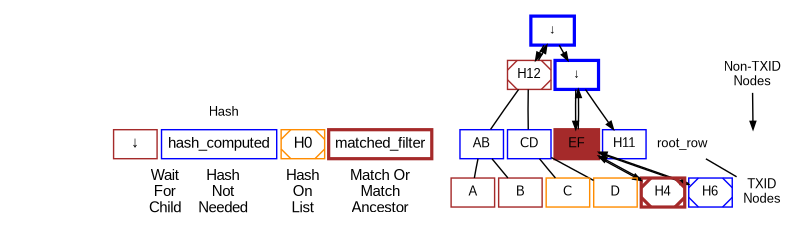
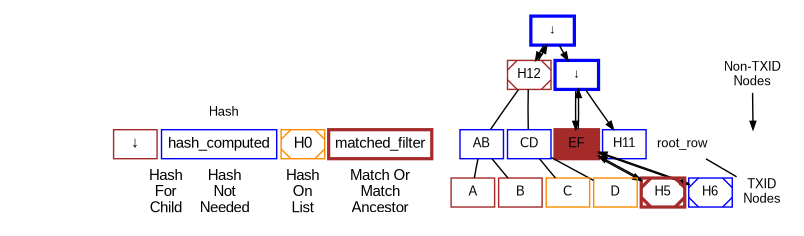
node "Wait For Child": label "Wait For Child" -> "Hash For Child"
node "H4": label "H4" -> "H5"
